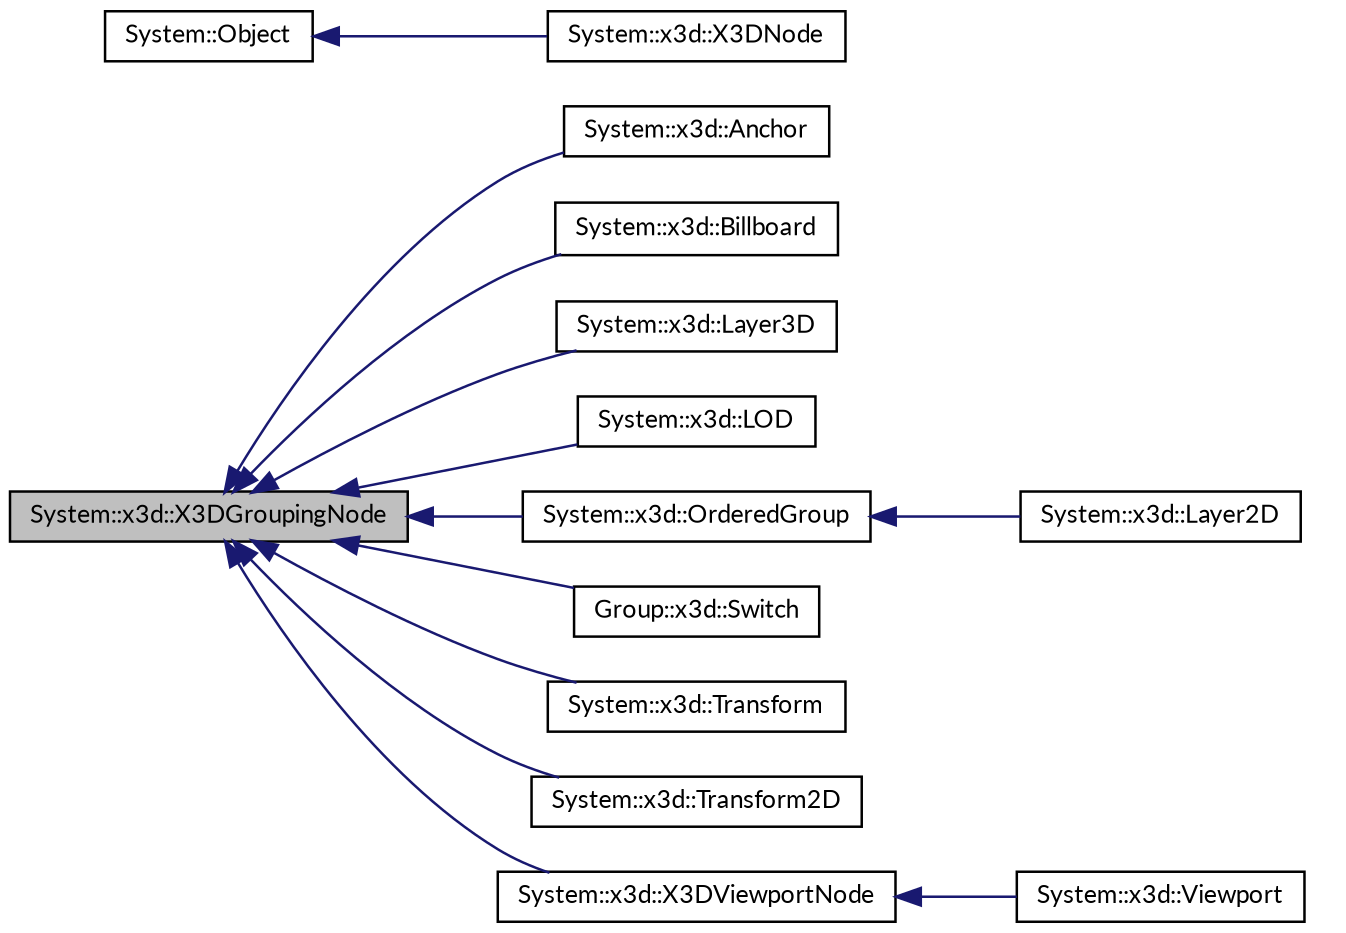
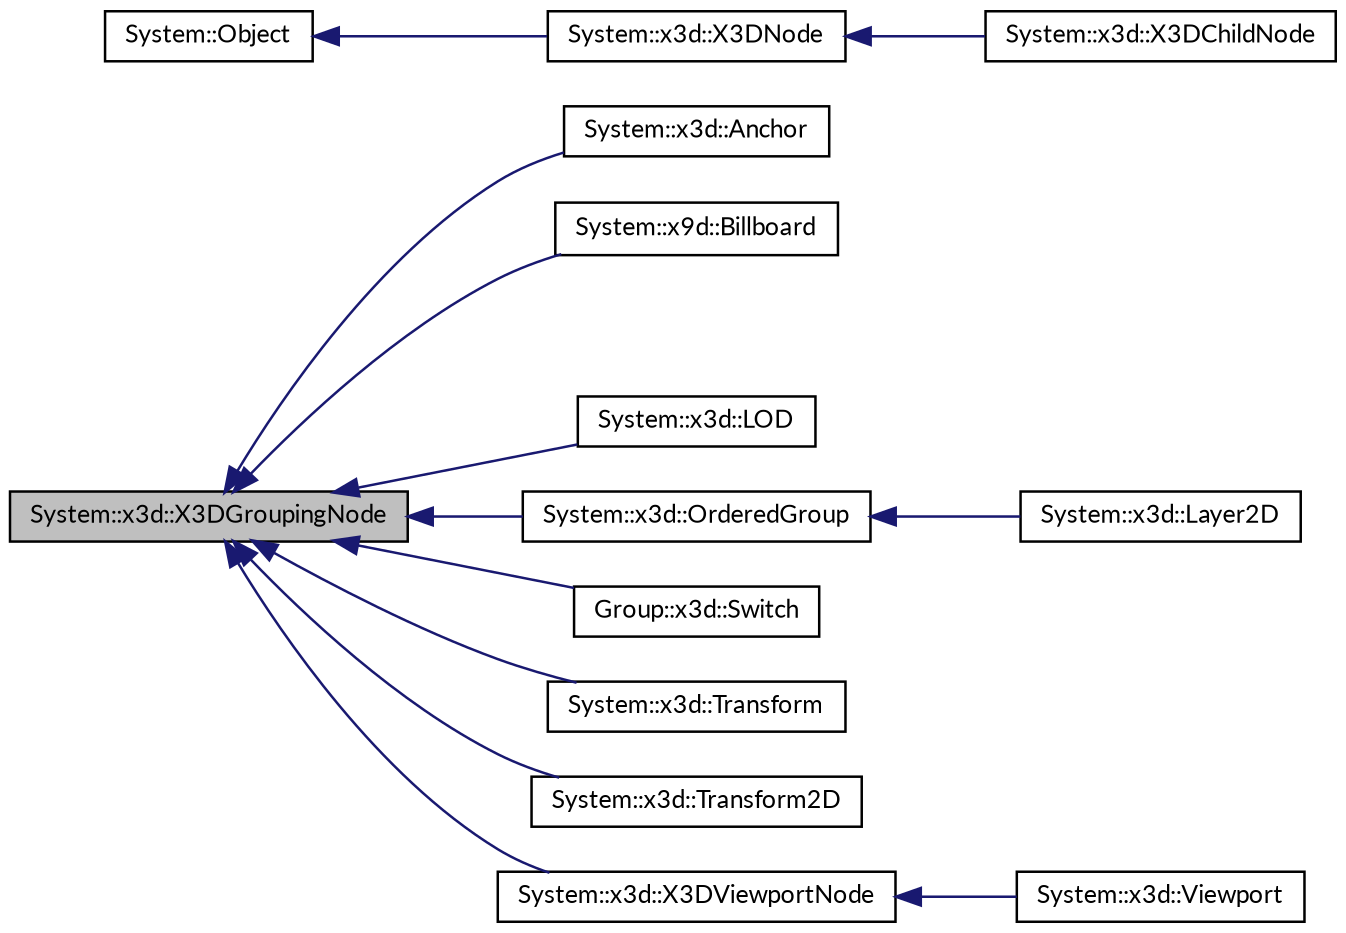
node "System::x3d::X3DChildNode": added
node "System::x3d::Billboard": label "System::x3d::Billboard" -> "System::x9d::Billboard"
node "System::x3d::Layer3D": removed
